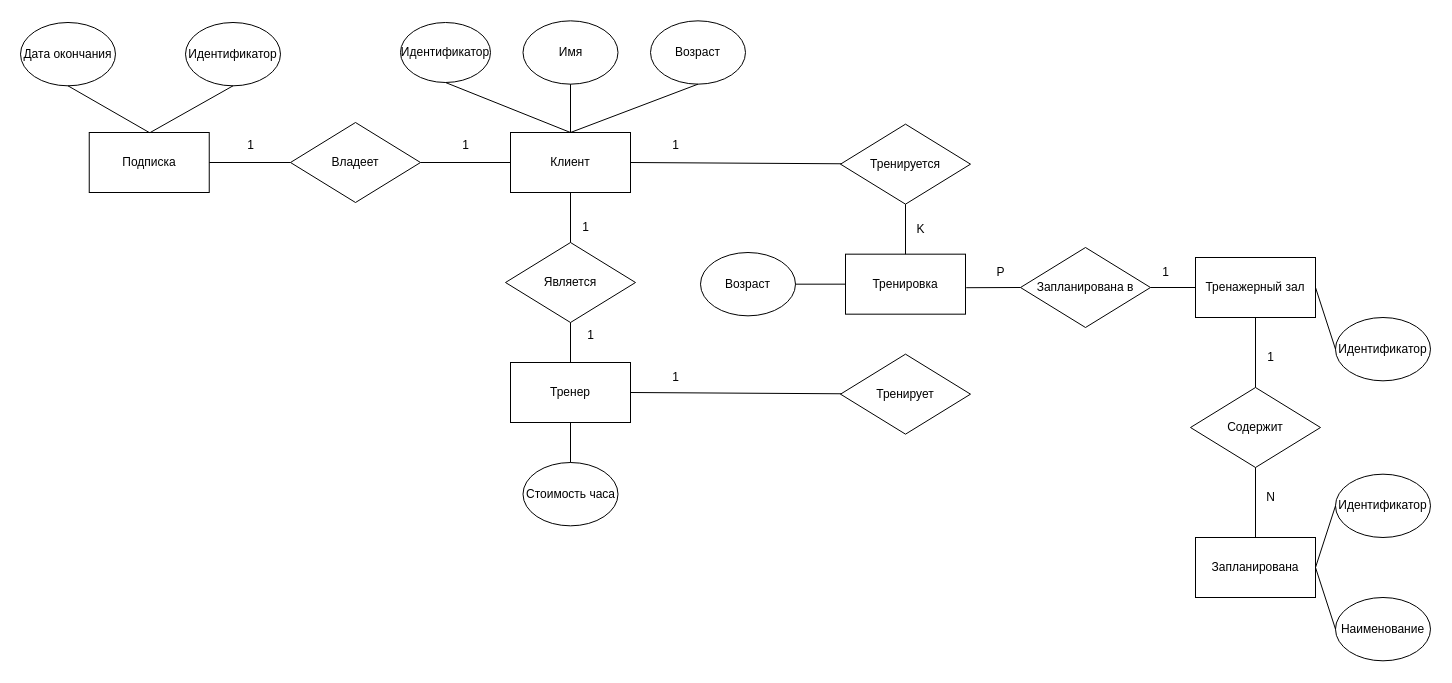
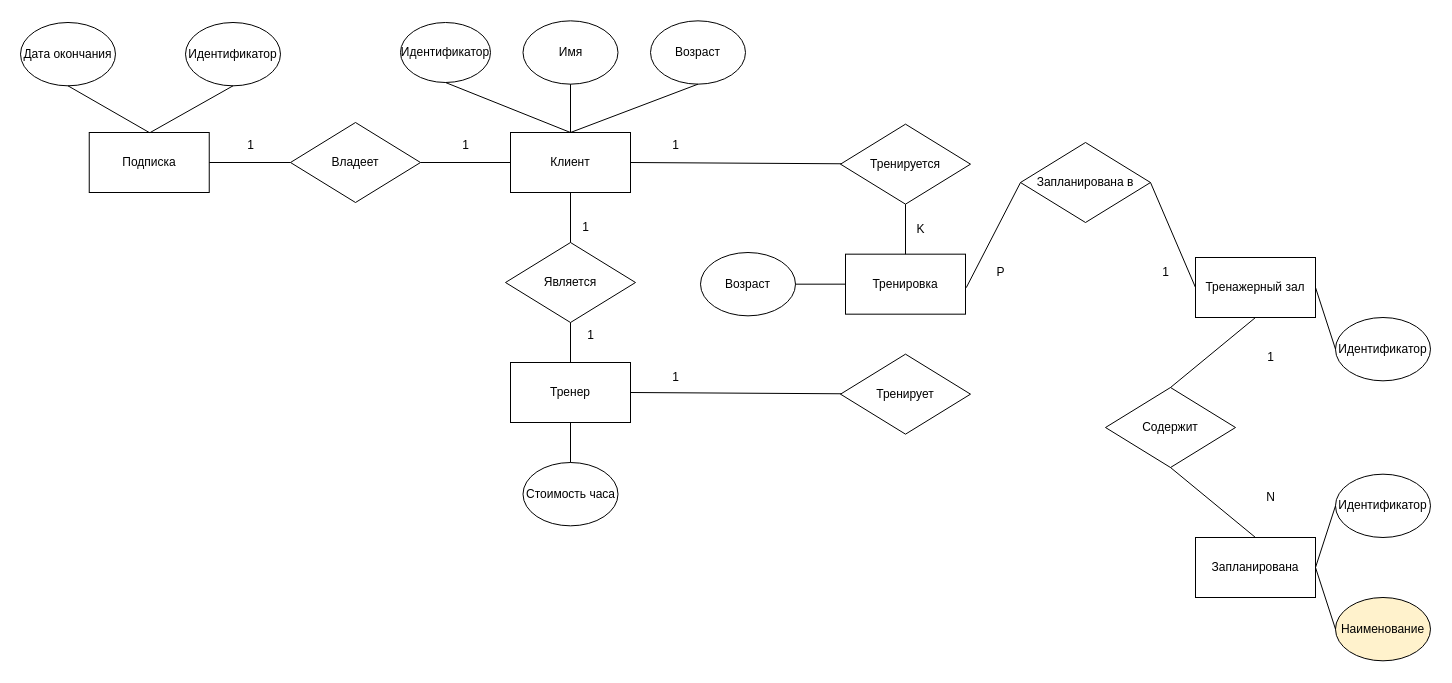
node "Запланирована в": moved (1086, 288) -> (1086, 183)
node "Содержит": moved (1256, 428) -> (1171, 428)
node "Наименование": fillcolor #ffffff -> #fff2cc
